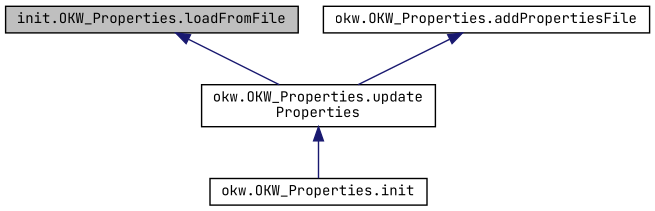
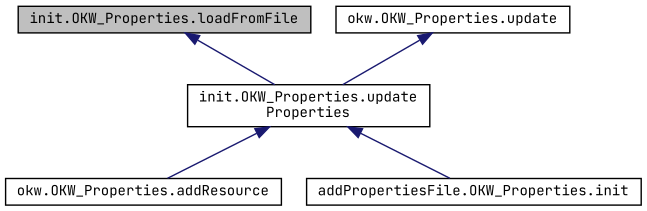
node "okw.OKW_Properties.addPropertiesFile": label "okw.OKW_Properties.addPropertiesFile" -> "okw.OKW_Properties.update"
node "okw.OKW_Properties.update Properties": label "okw.OKW_Properties.update Properties" -> "init.OKW_Properties.update Properties"
node "okw.OKW_Properties.addResource": added
node "okw.OKW_Properties.init": label "okw.OKW_Properties.init" -> "addPropertiesFile.OKW_Properties.init"
